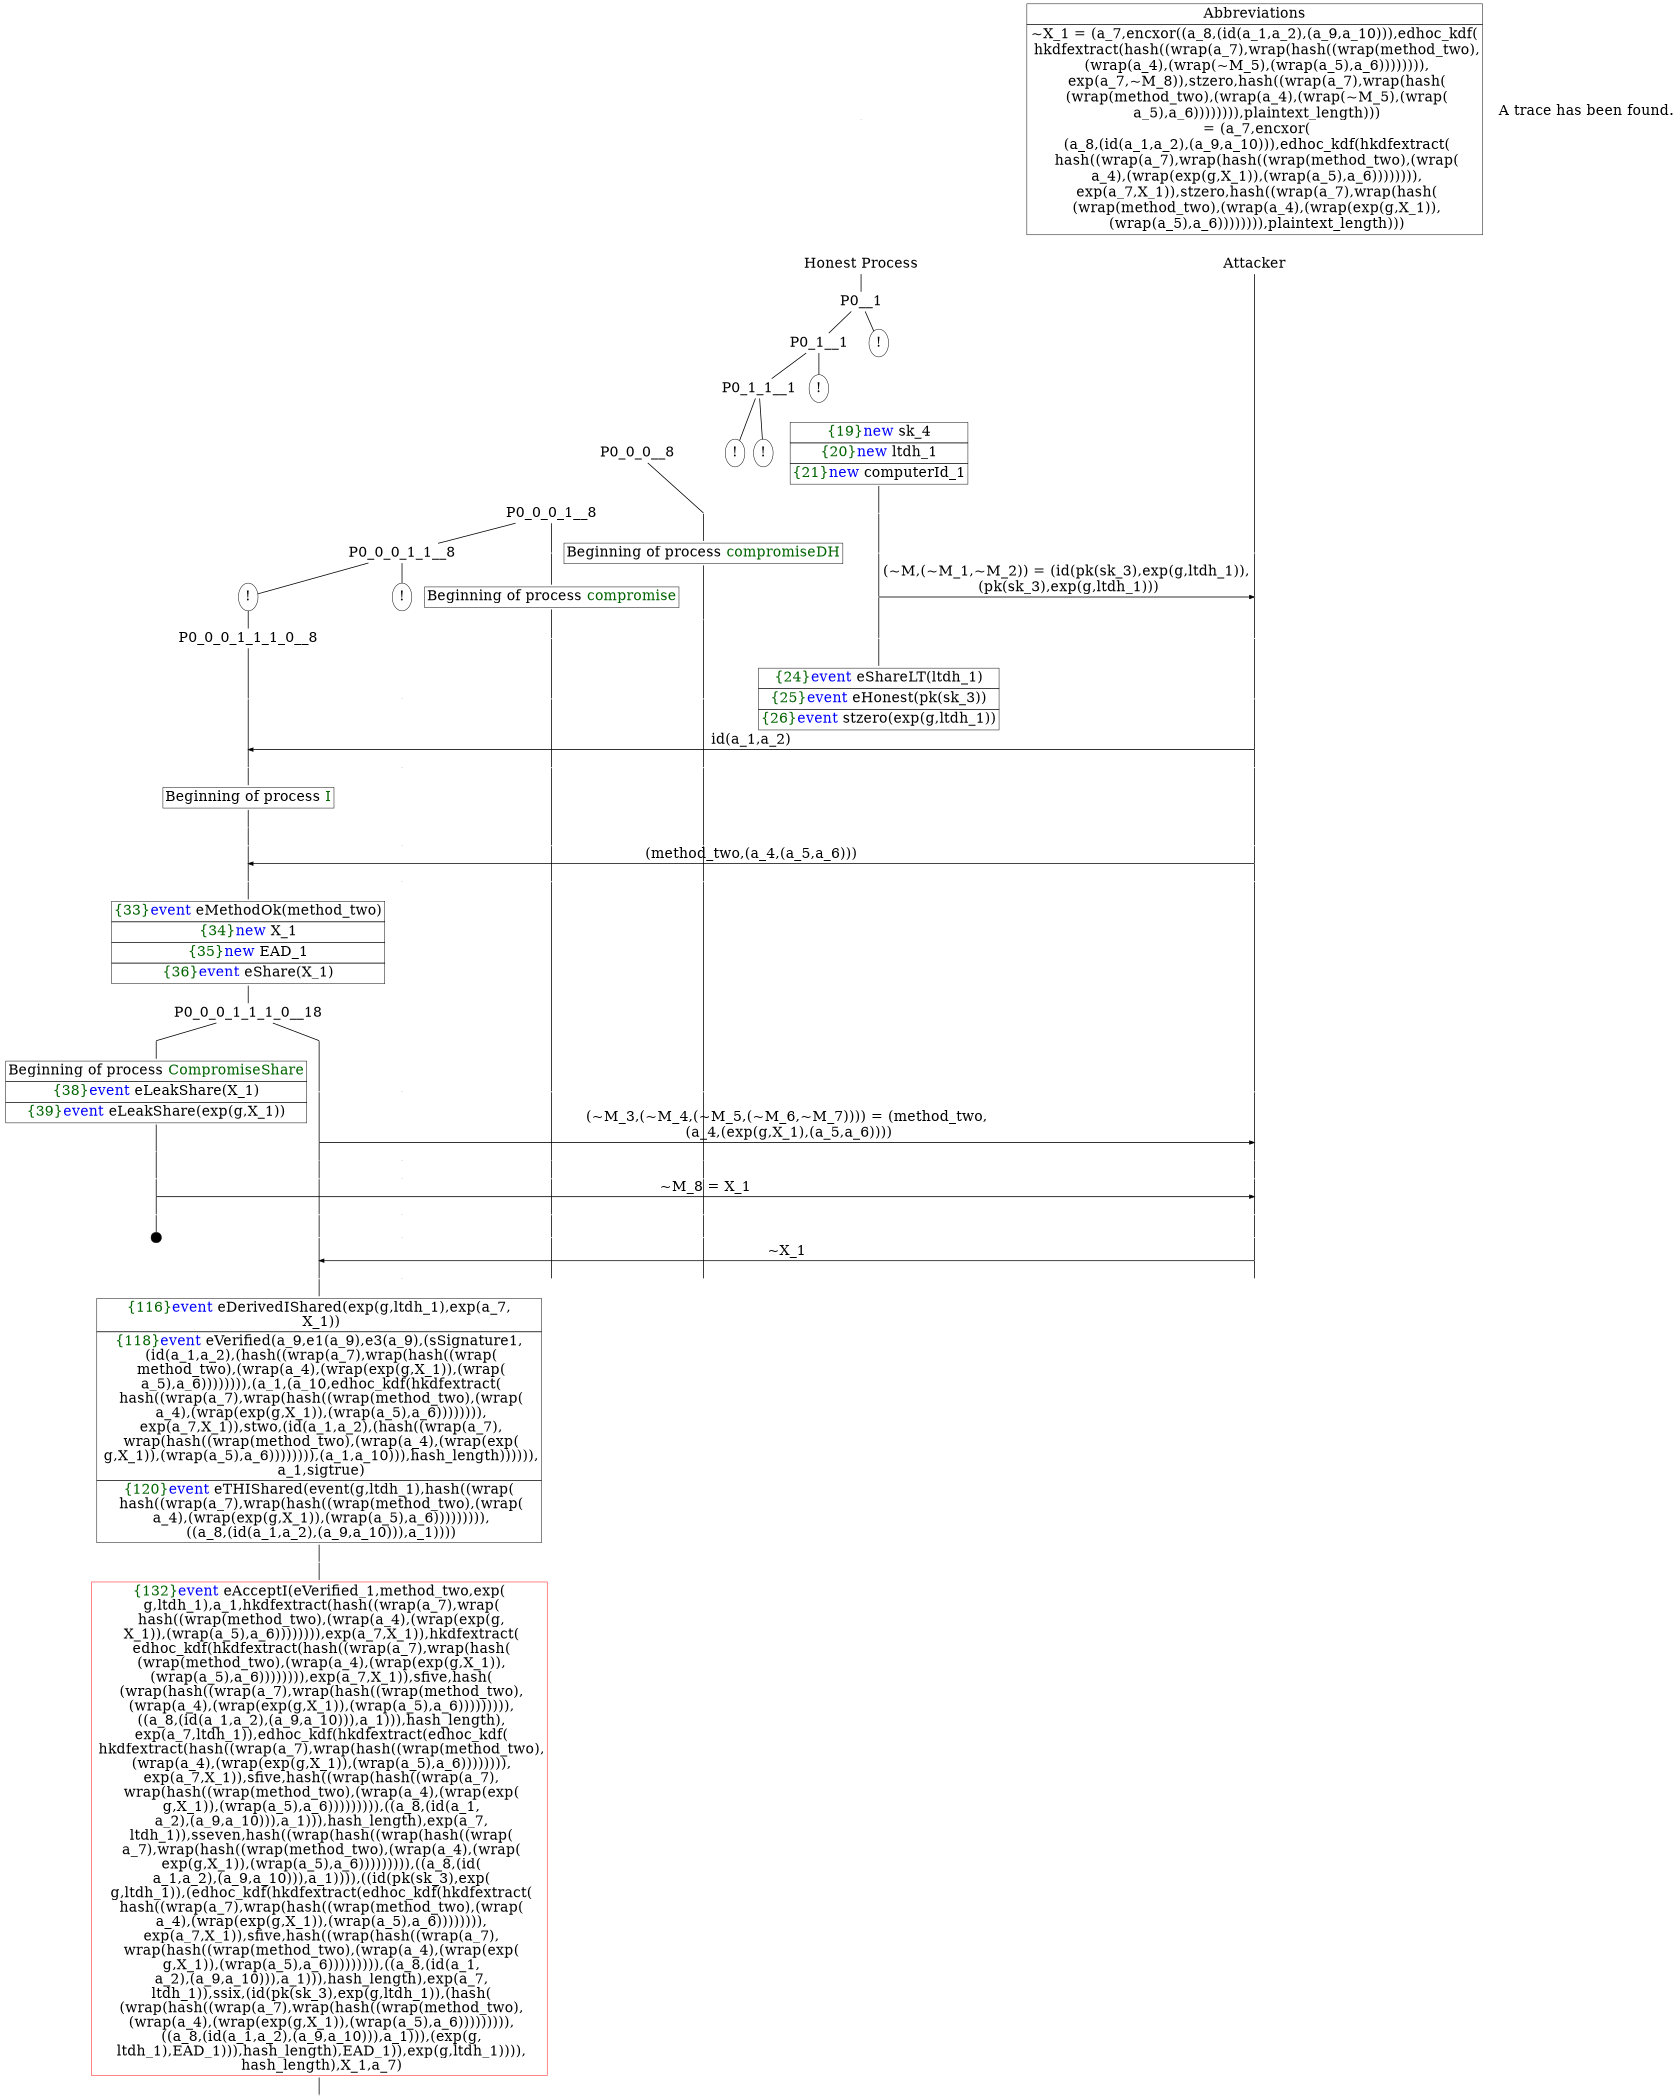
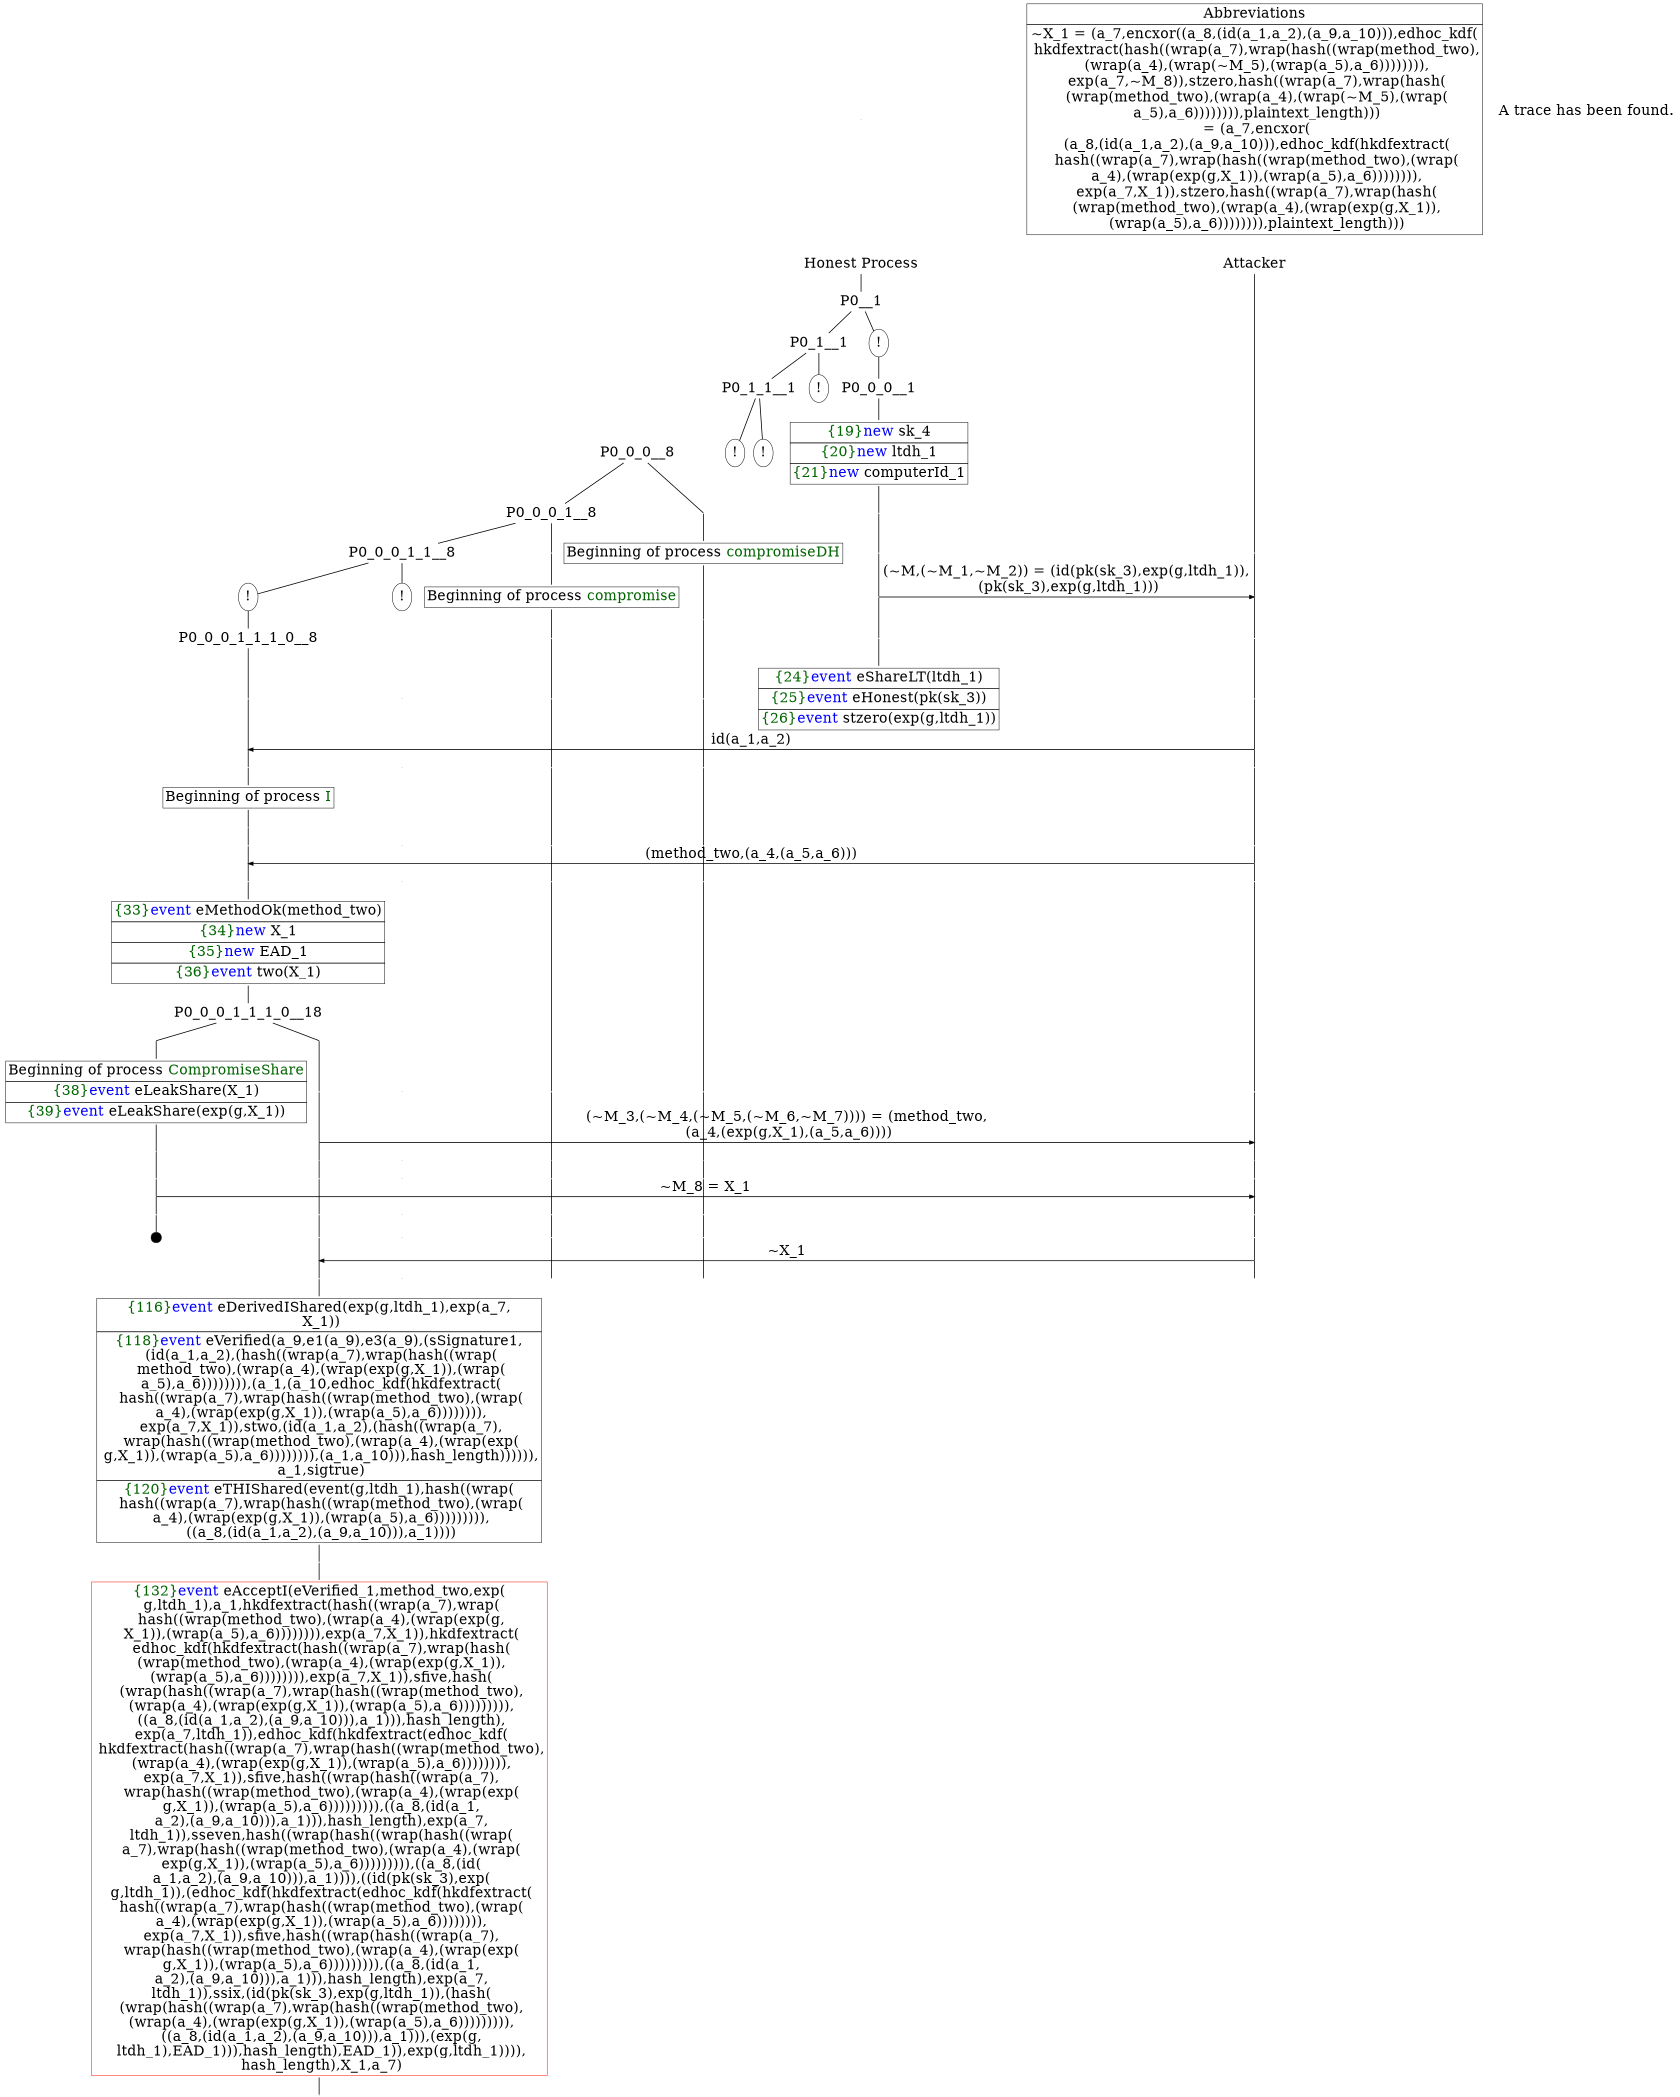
node "P0_0_0__1": added
edge "P0_0_0__8" -- "P0_0_0_1__8": added
node "{33}": text "eShare(X_1)" -> "two(X_1)"
